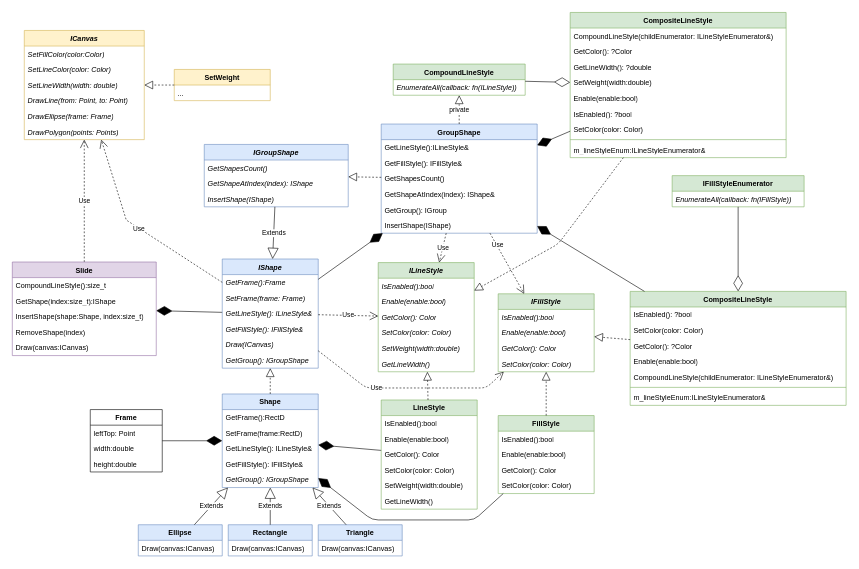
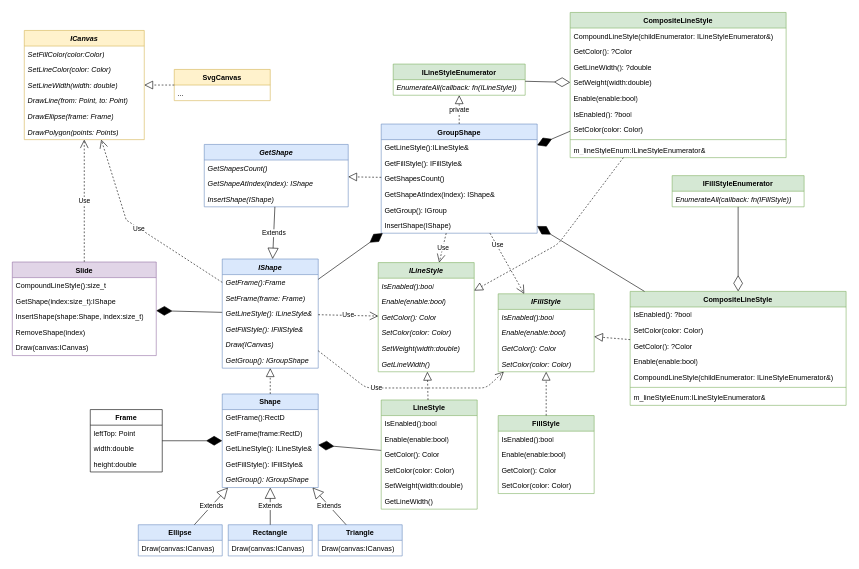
node "CompoundLineStyle": label "CompoundLineStyle" -> "ILineStyleEnumerator"
node "SetWeight": label "SetWeight" -> "SvgCanvas"
node "IGroupShape": label "IGroupShape" -> "GetShape"
edge "FillStyle" -> "Shape": removed
